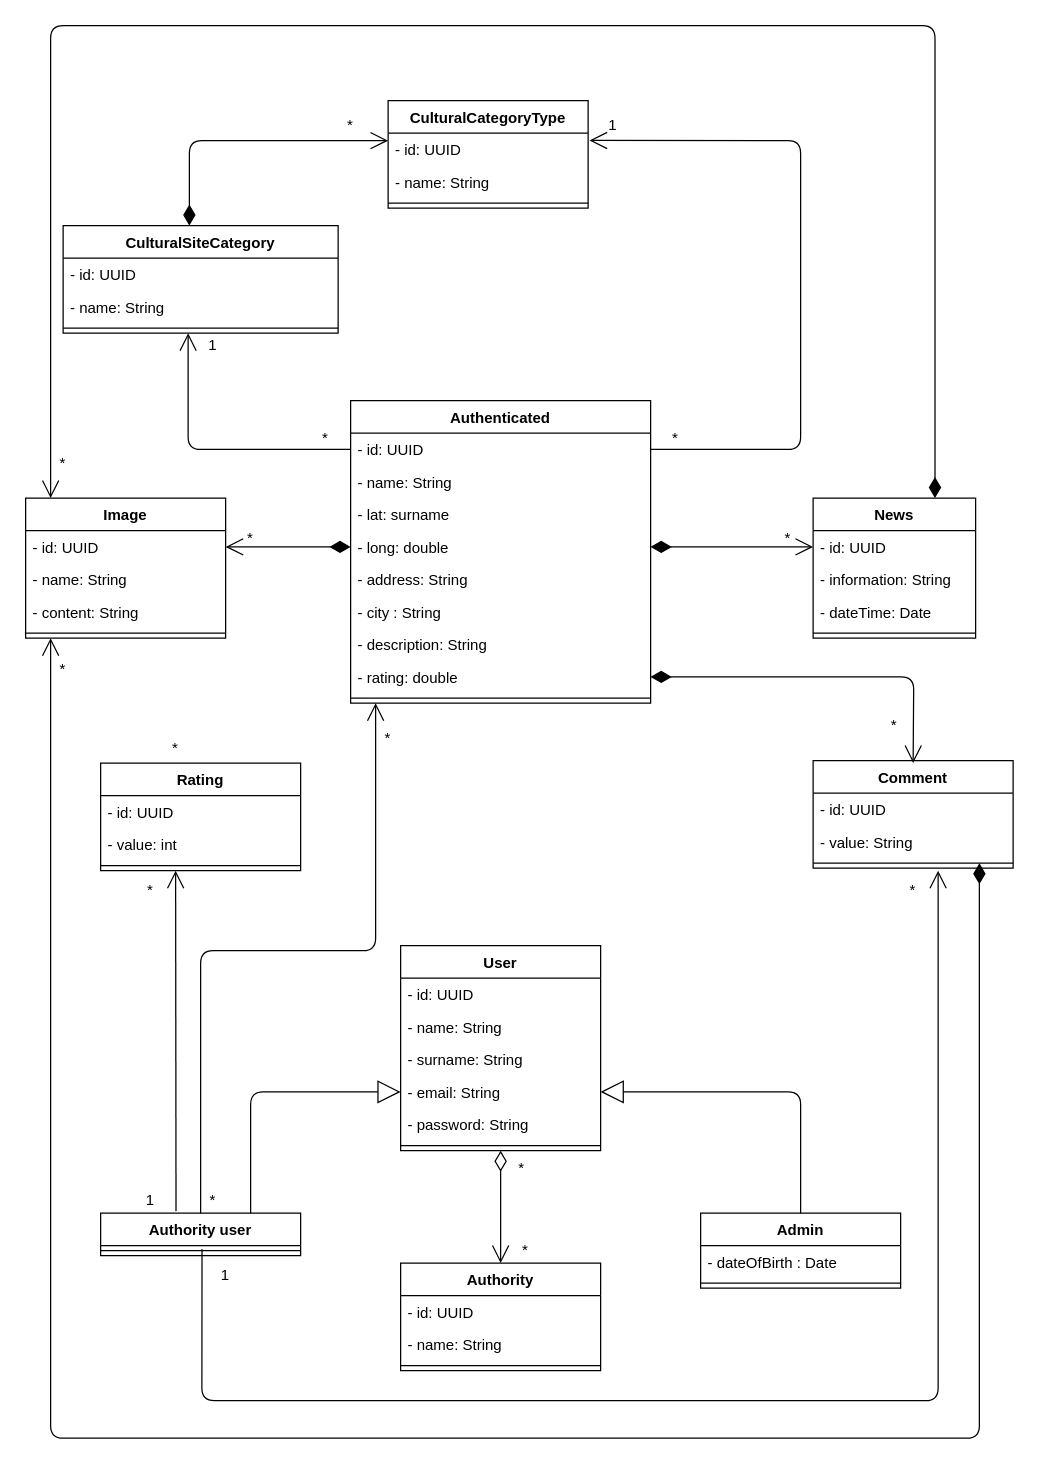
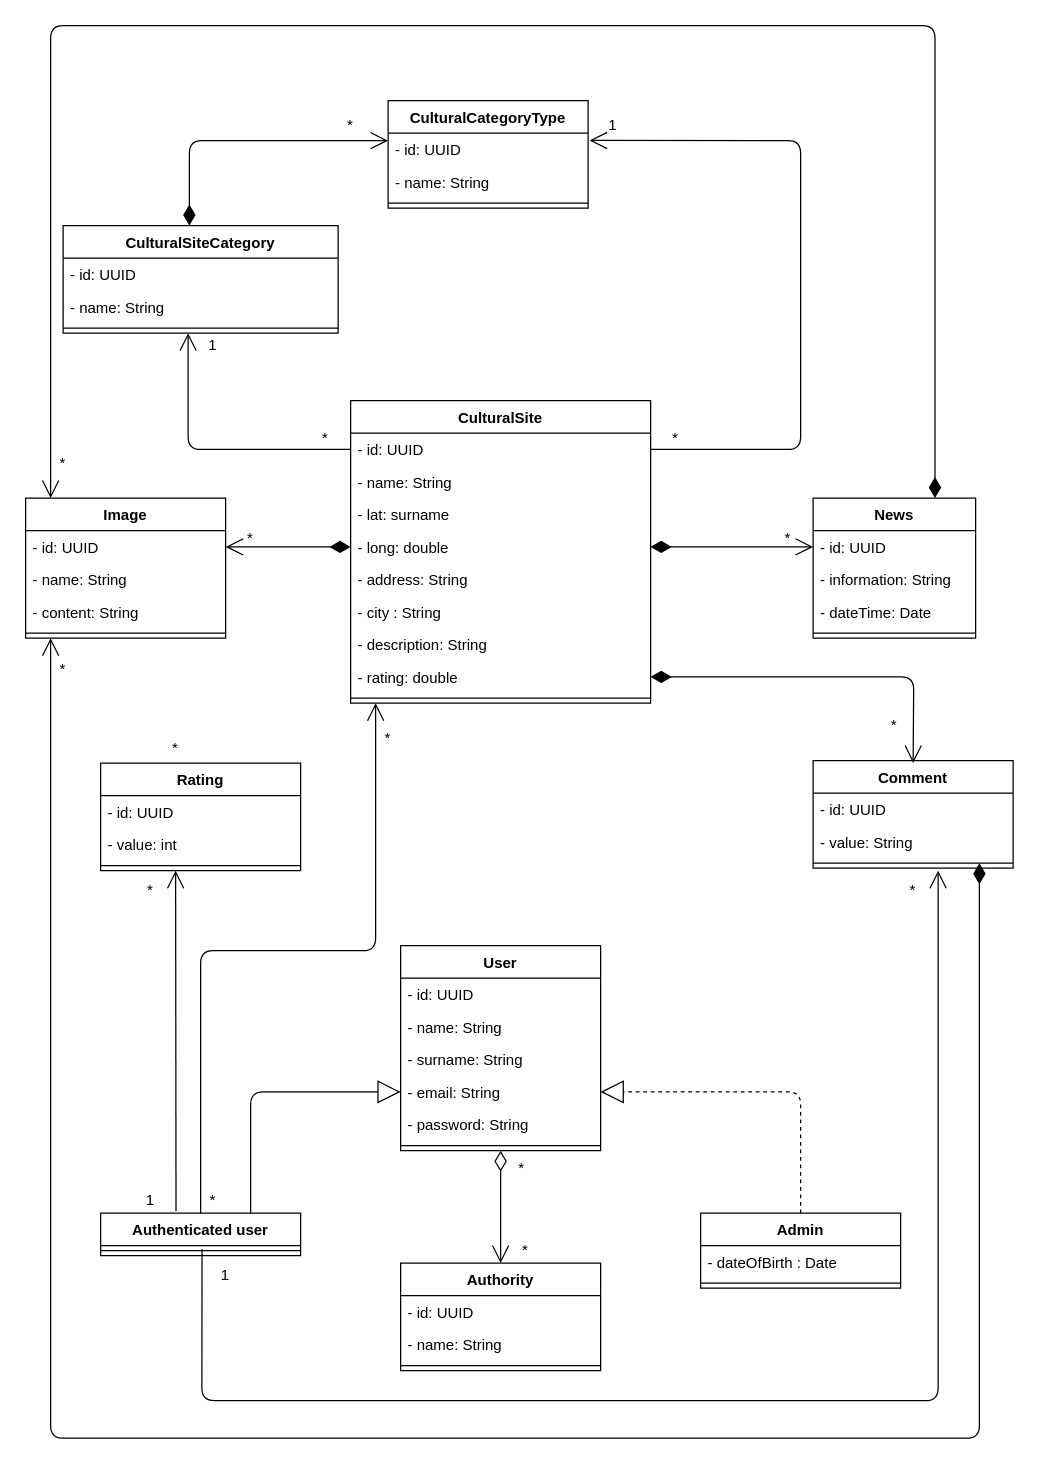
node "Authenticated": label "Authenticated" -> "CulturalSite"
edge "Admin" -> "- email: String": style solid -> dashed
node "Authority user": label "Authority user" -> "Authenticated user"
